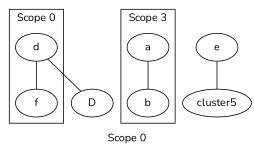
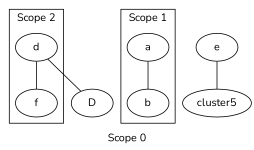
cluster "Scope 0": label "Scope 0" -> "Scope 2"
cluster "Scope 3": label "Scope 3" -> "Scope 1"
